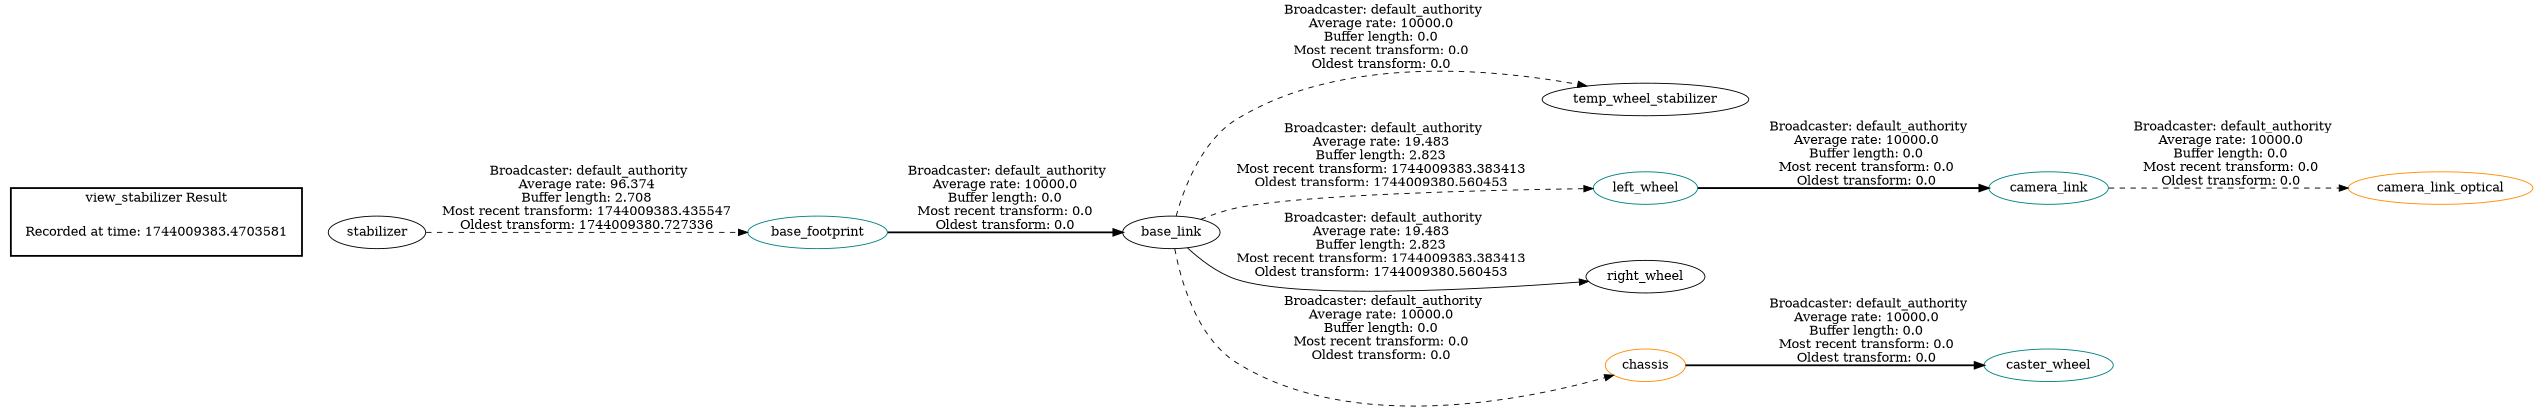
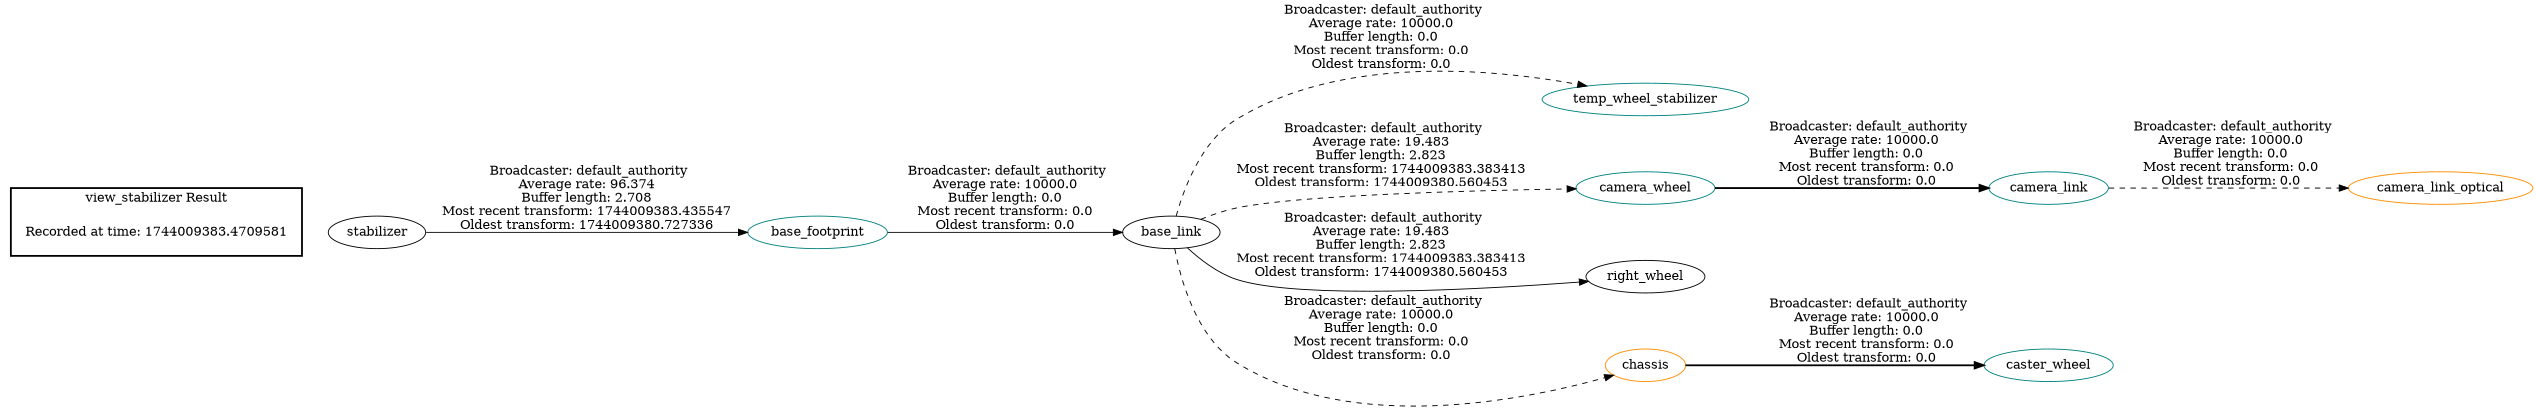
node "temp_wheel_stabilizer": color black -> teal
node "left_wheel": label "left_wheel" -> "camera_wheel"
node "Recorded at time: 1744009383.4703581": label "Recorded at time: 1744009383.4703581" -> "Recorded at time: 1744009383.4709581"
edge "stabilizer" -> "base_footprint": style dashed -> solid
edge "base_footprint" -> "base_link": style bold -> solid
